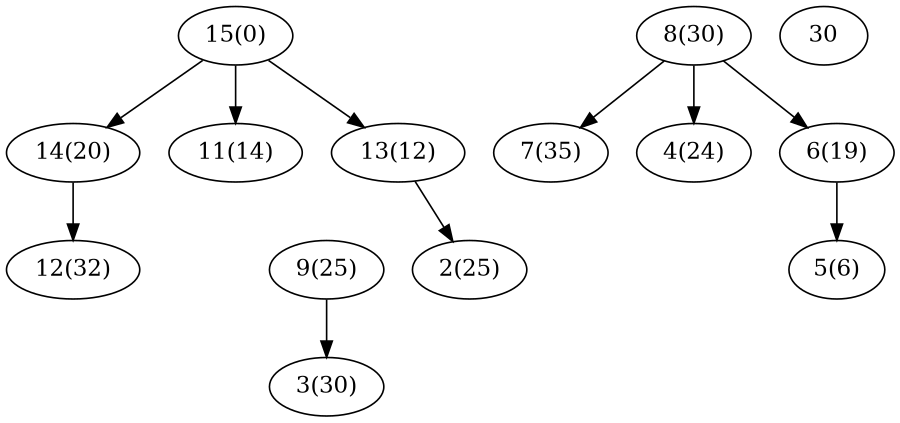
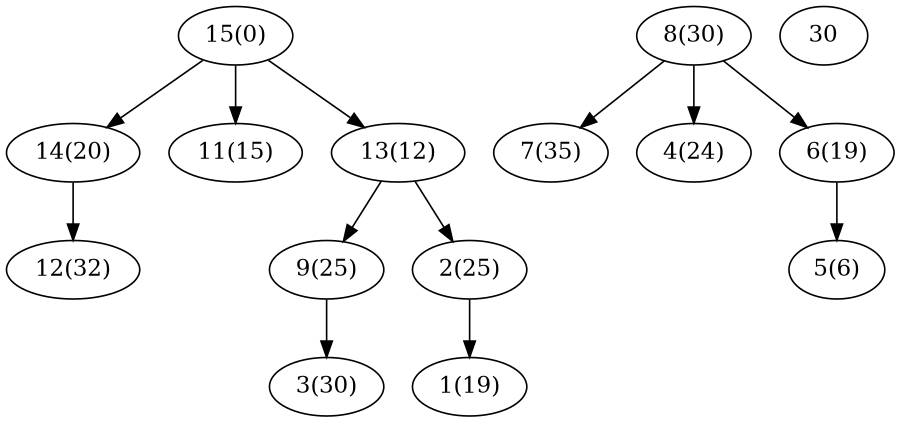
node "11(14)": label "11(14)" -> "11(15)"
edge "13(12)" -> "9(25)": added
node "1(19)": added
